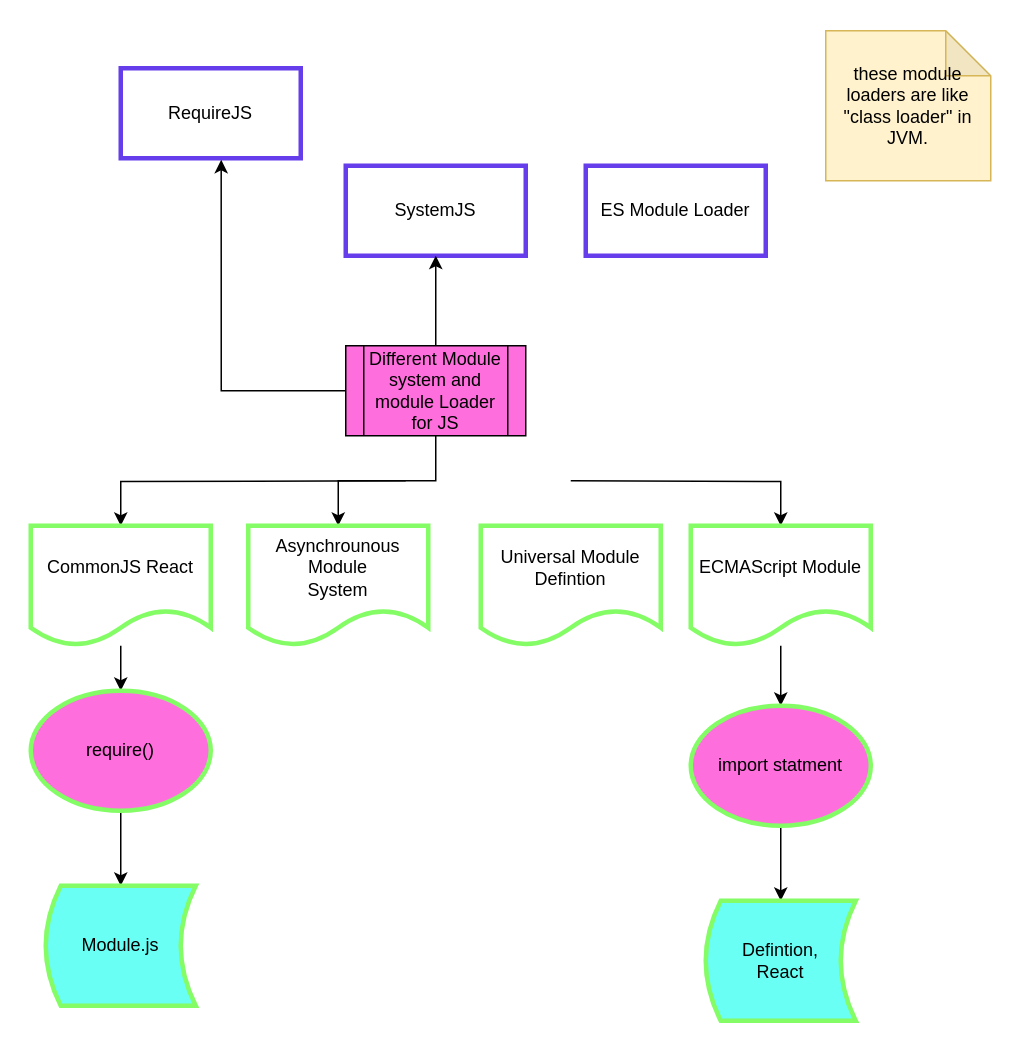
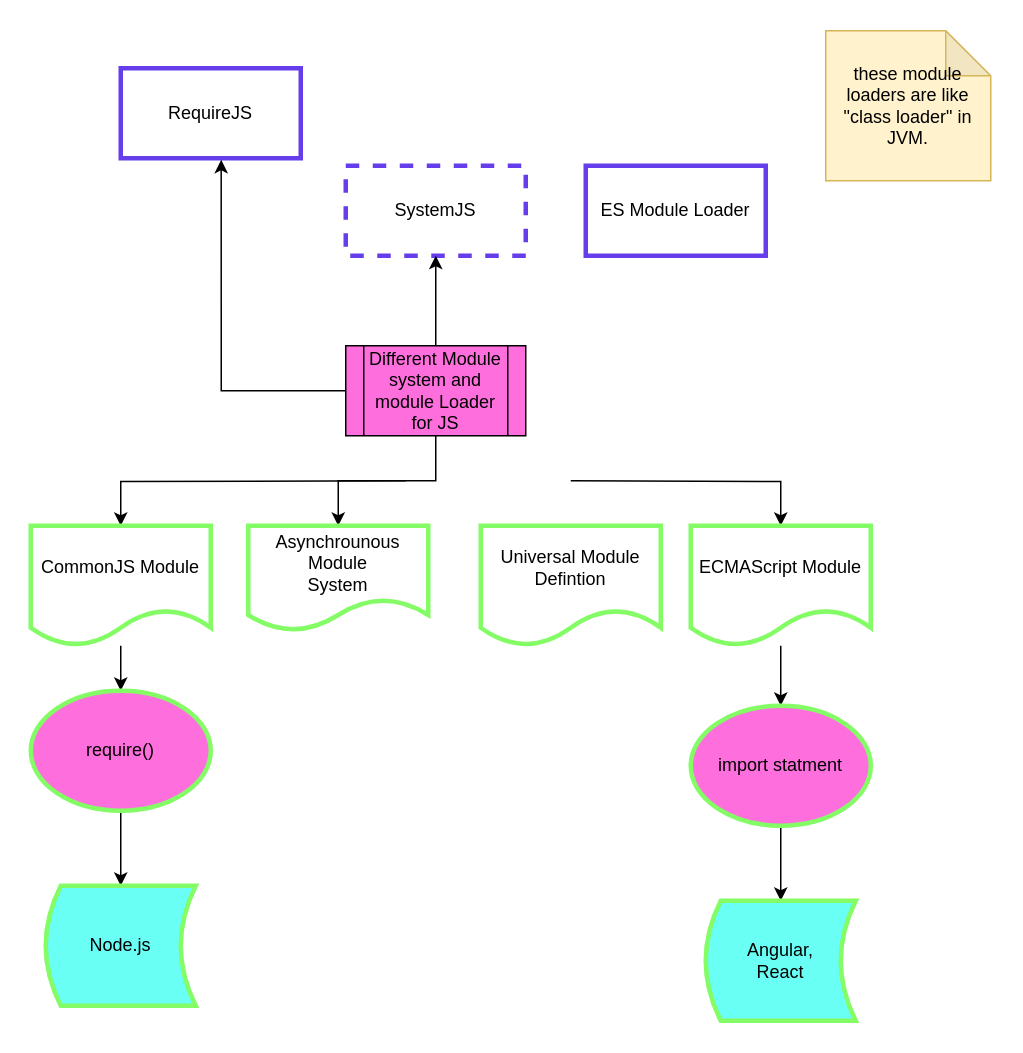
node "SystemJS": style solid -> dashed
node "CommonJS React": label "CommonJS React" -> "CommonJS Module"
node "Asynchrounous Module System": size 180x120 -> 180x105
node "Module.js": label "Module.js" -> "Node.js"
node "Defintion, React": label "Defintion, React" -> "Angular, React"
